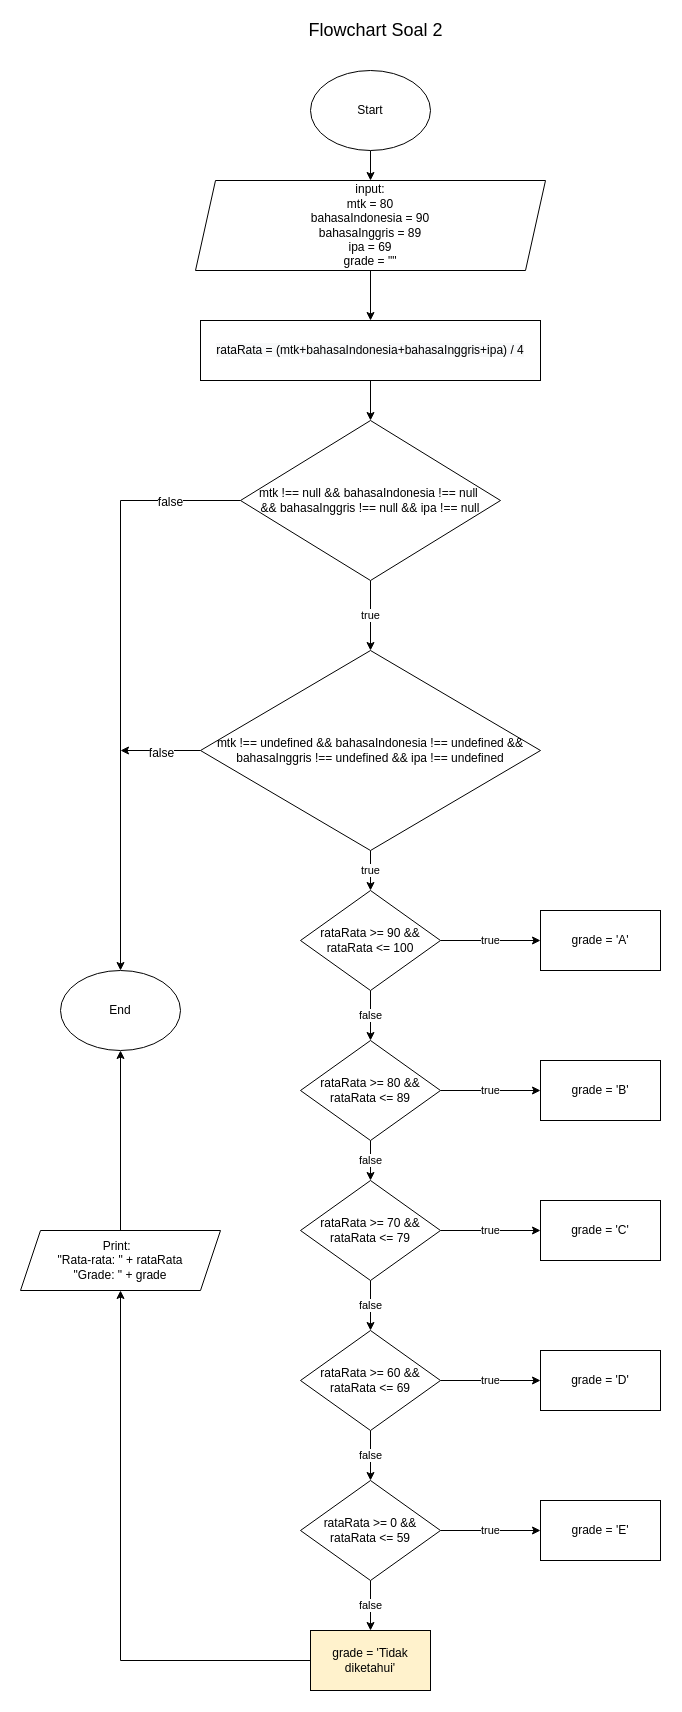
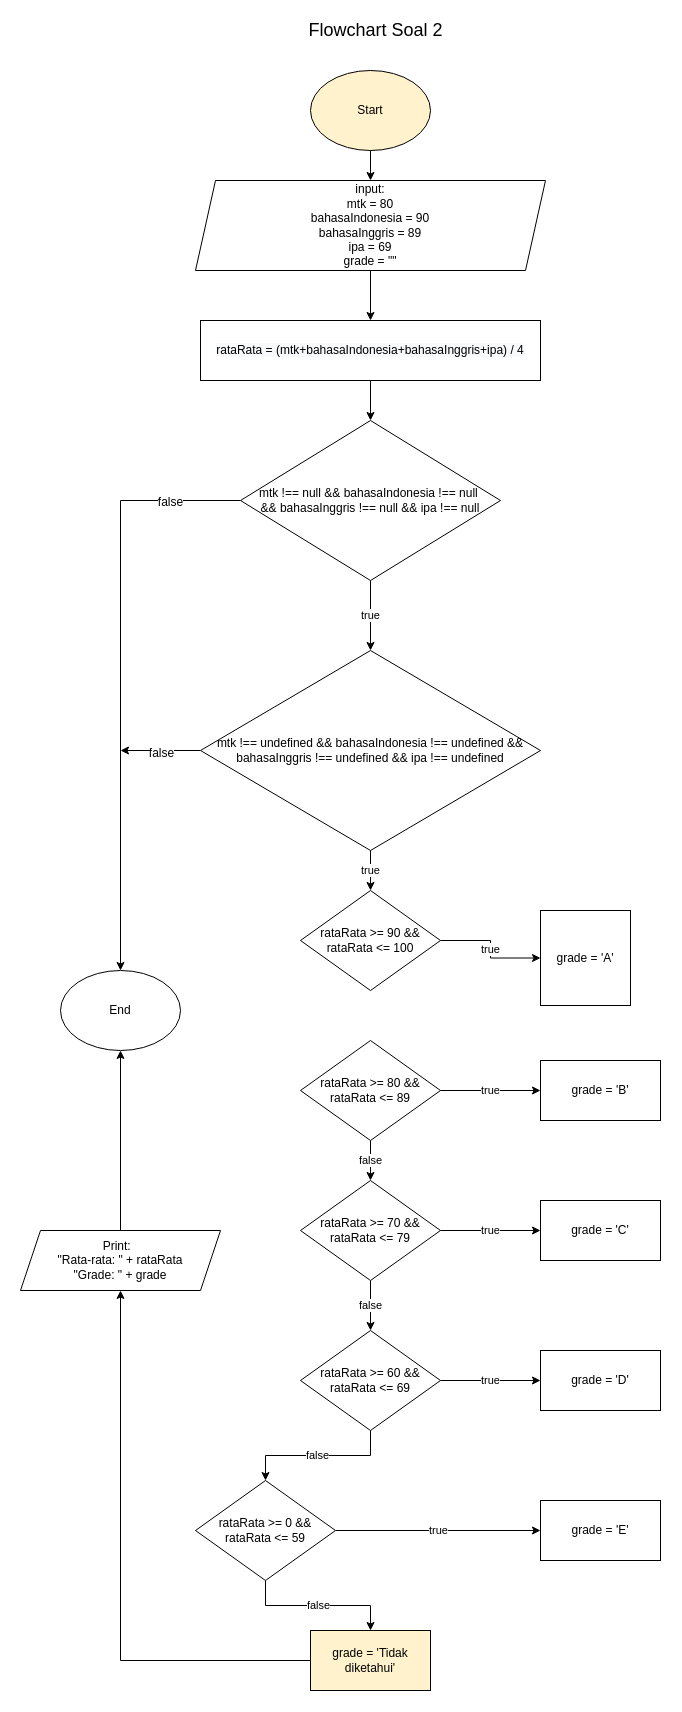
node "Start": fillcolor #ffffff -> #fff2cc
node "grade = 'A'": size 120x60 -> 90x95
edge "rataRata >= 90 && rataRata <= 100" -> "rataRata >= 80 && rataRata <= 89": removed, label "false"
node "rataRata >= 0 && rataRata <= 59": moved (371, 1531) -> (266, 1531)
